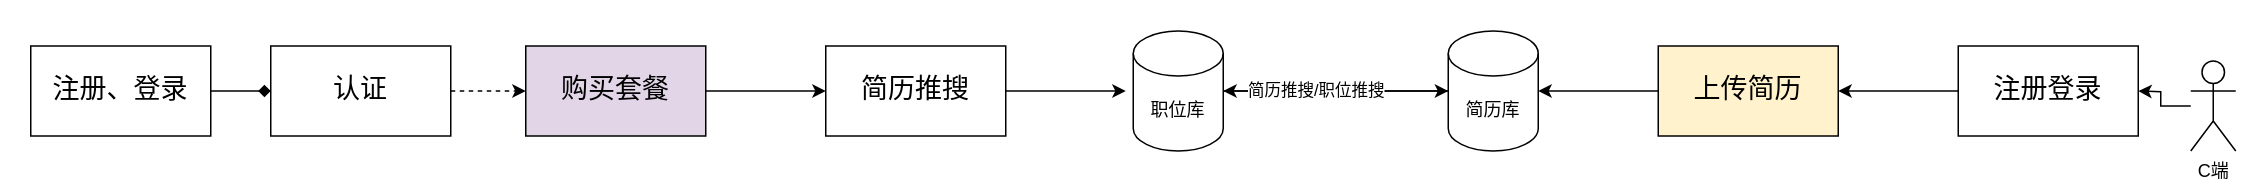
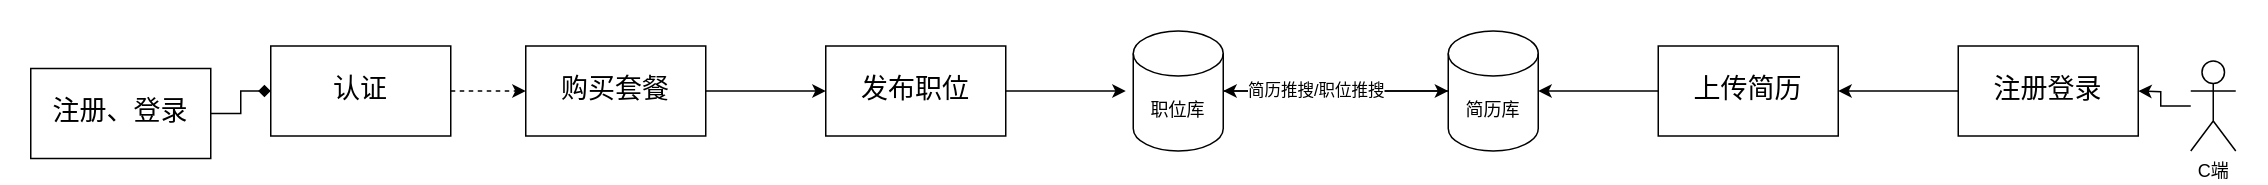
node "简历推搜": label "简历推搜" -> "发布职位"
node "注册、登录": moved (121, 91) -> (121, 113)
node "购买套餐": fillcolor #e1d5e7 -> #ffffff
node "上传简历": fillcolor #fff2cc -> #ffffff
